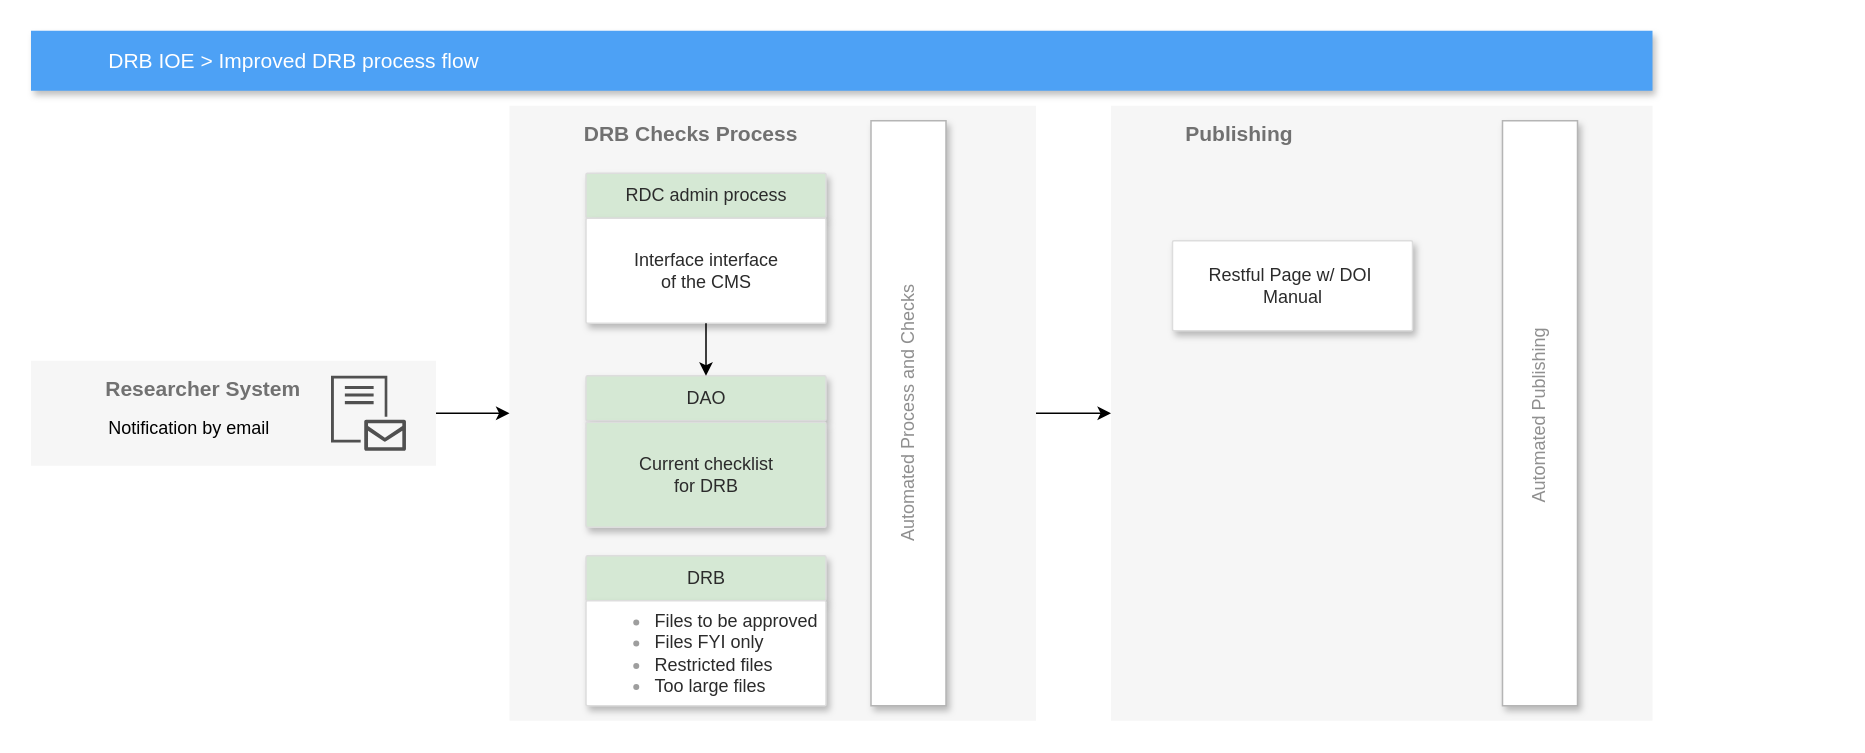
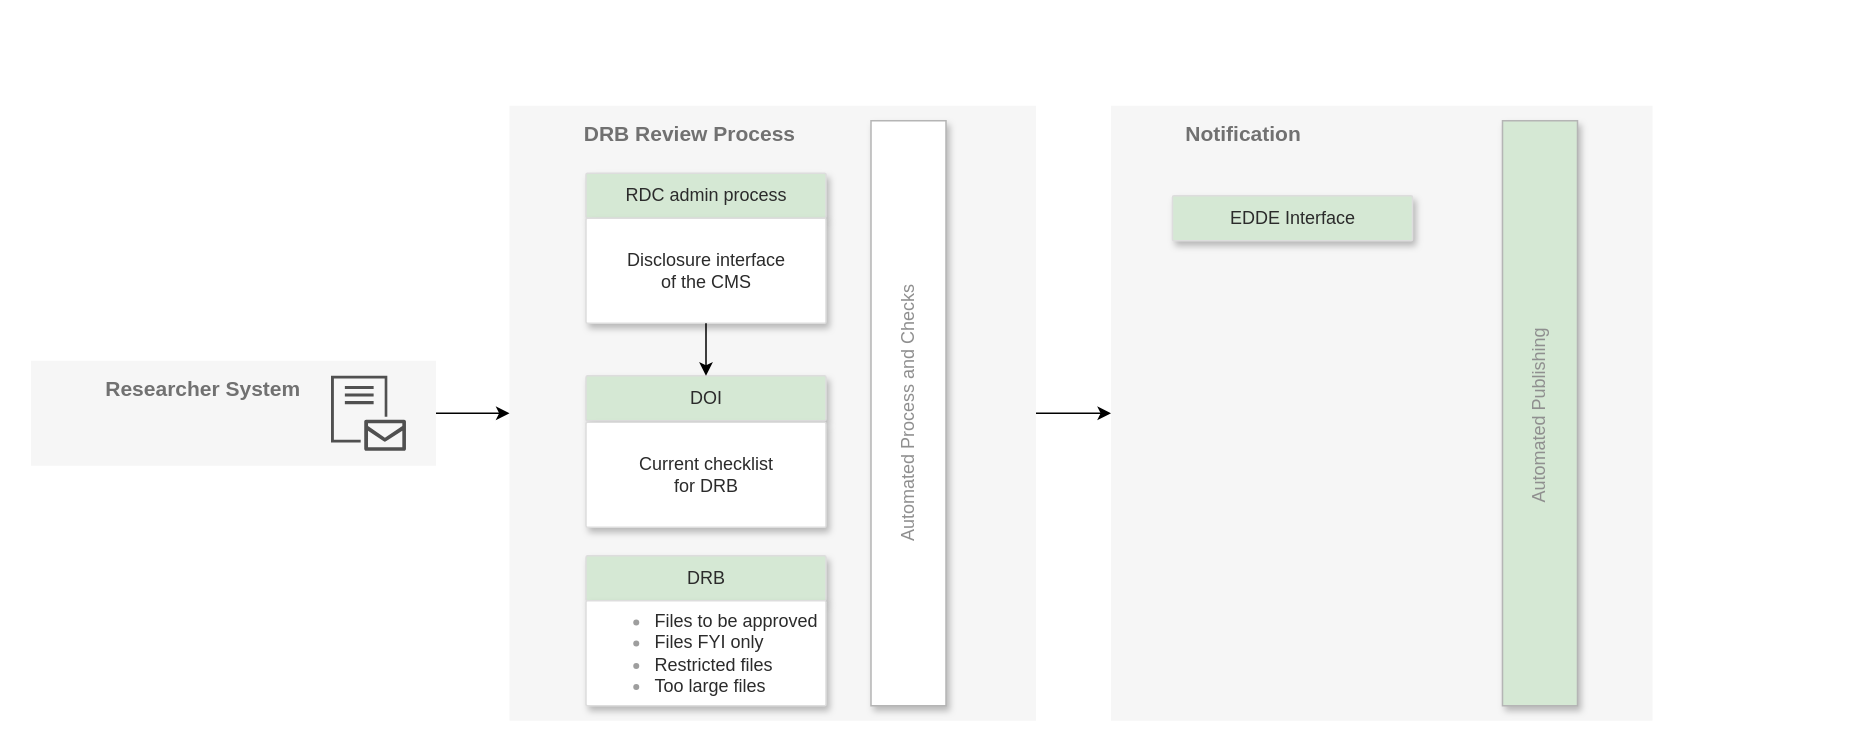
node "DRB IOE > Improved DRB process flow": removed
node "DRB Checks Process": label "DRB Checks Process" -> "DRB Review Process"
node "Publishing": label "Publishing" -> "Notification"
node "EDDE Interface": added
node "Interface interface of the CMS": label "Interface interface of the CMS" -> "Disclosure interface of the CMS"
node "Restful Page w/ DOI Manual": removed
node "DAO": label "DAO" -> "DOI"
node "Automated Publishing": fillcolor #ffffff -> #d5e8d4
node "Notification by email": removed
node "Current checklist for DRB": fillcolor #d5e8d4 -> #ffffff
